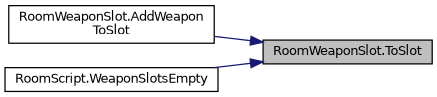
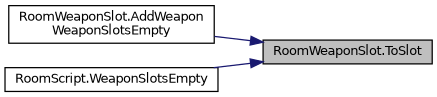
node "RoomWeaponSlot.AddWeapon ToSlot": label "RoomWeaponSlot.AddWeapon ToSlot" -> "RoomWeaponSlot.AddWeapon WeaponSlotsEmpty"
